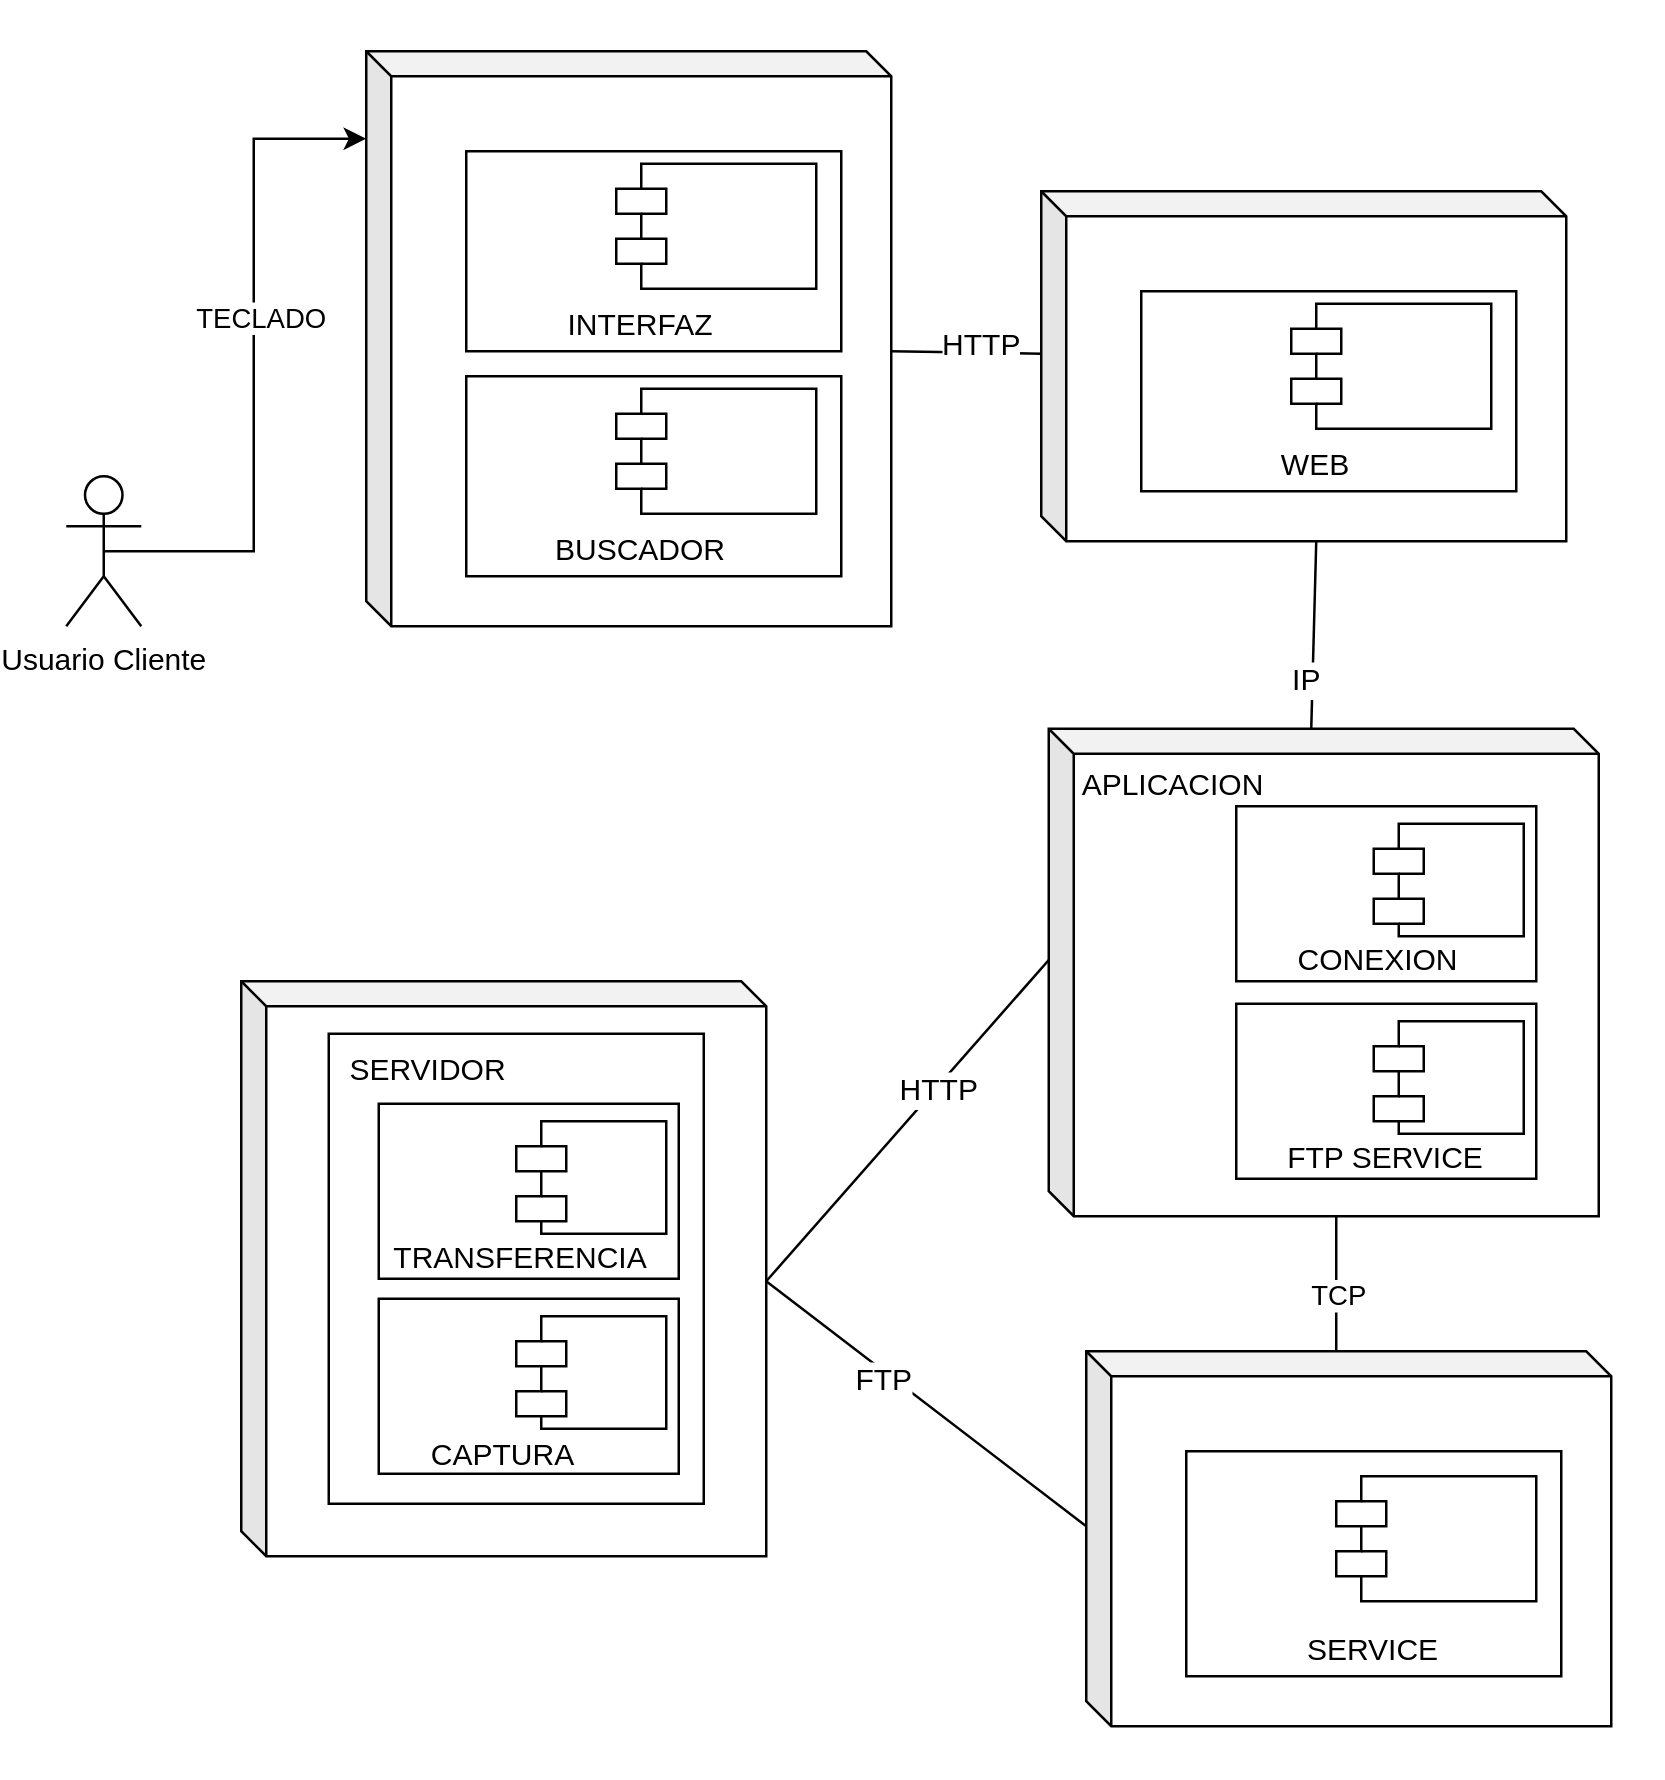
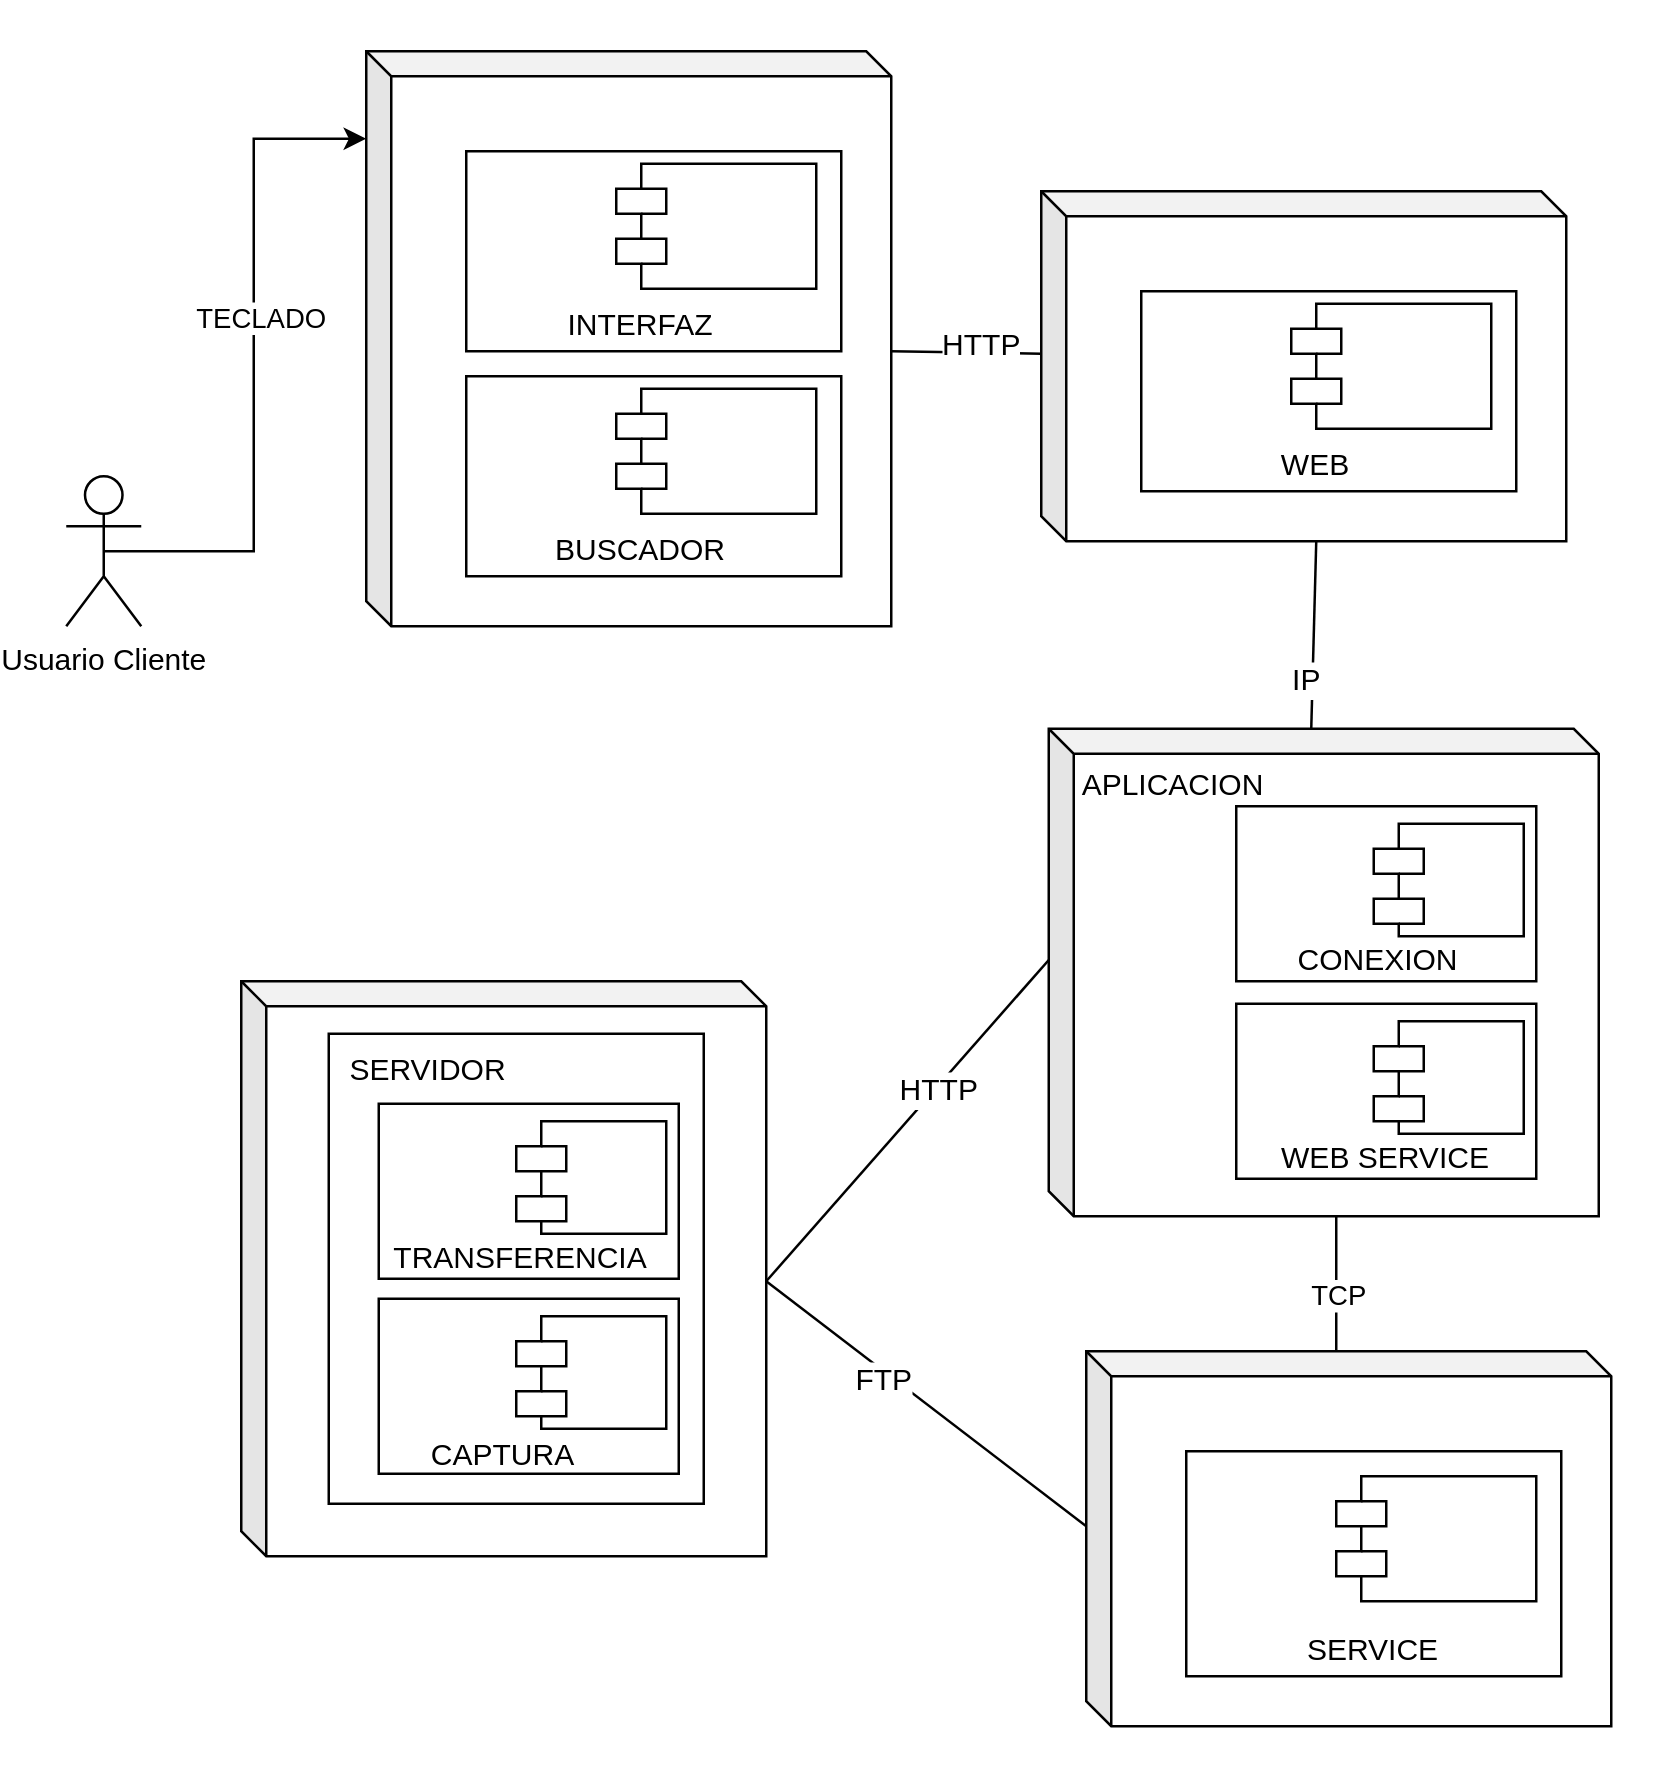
node "FTP SERVICE": label "FTP SERVICE" -> "WEB SERVICE"
